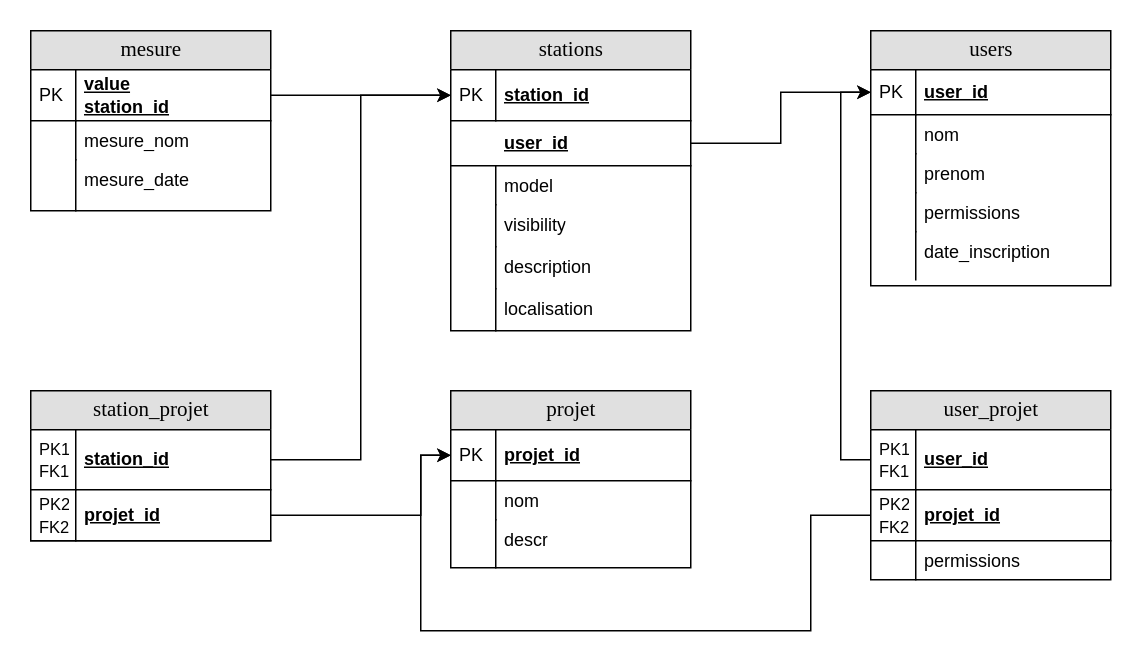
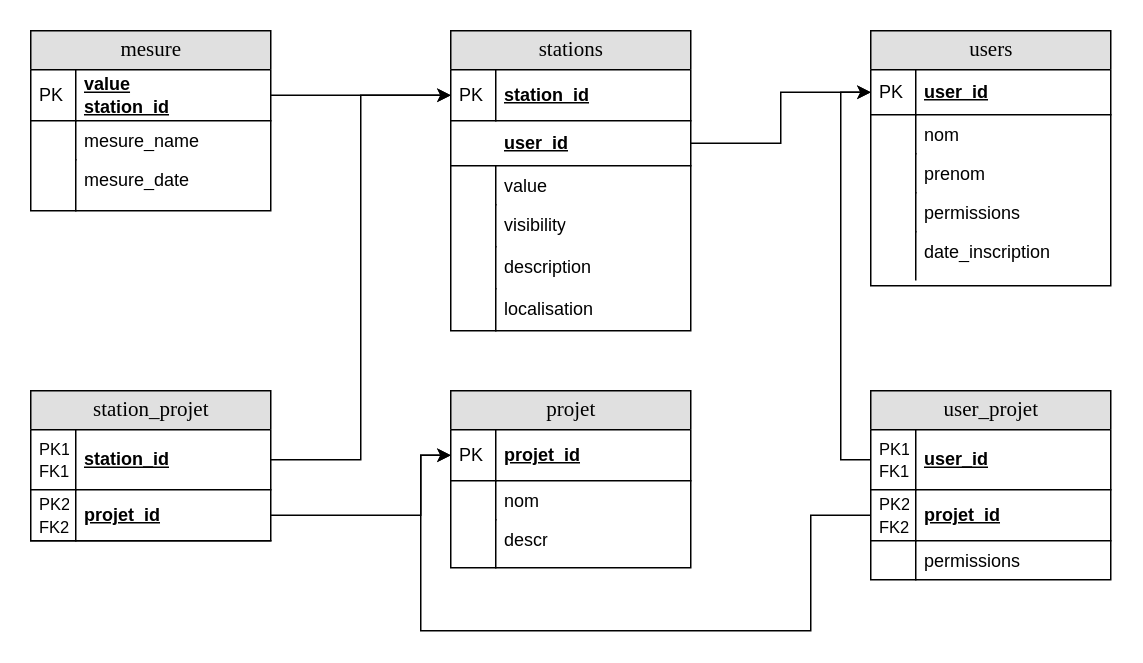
node "mesure_nom": label "mesure_nom" -> "mesure_name"
node "model": label "model" -> "value"
